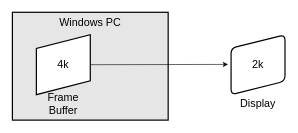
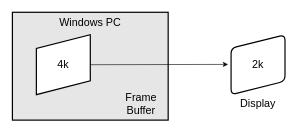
node "Frame Buffer": moved (63, 104) -> (141, 104)
